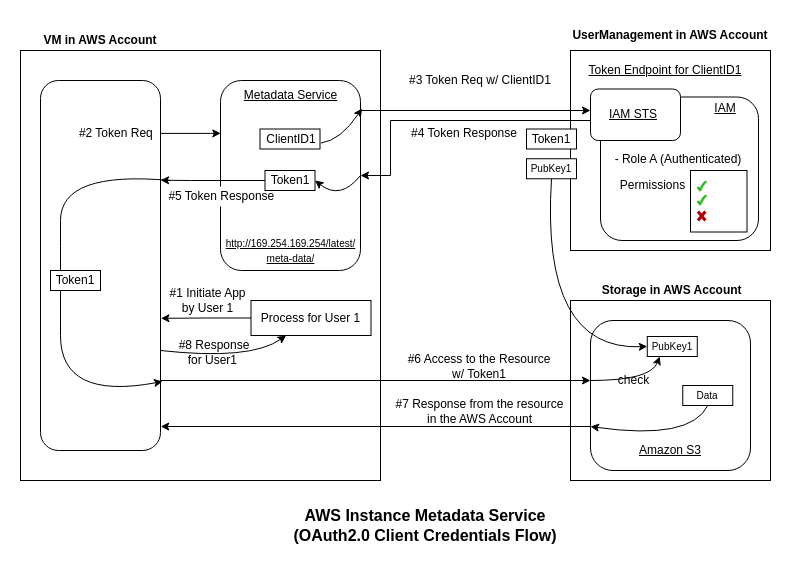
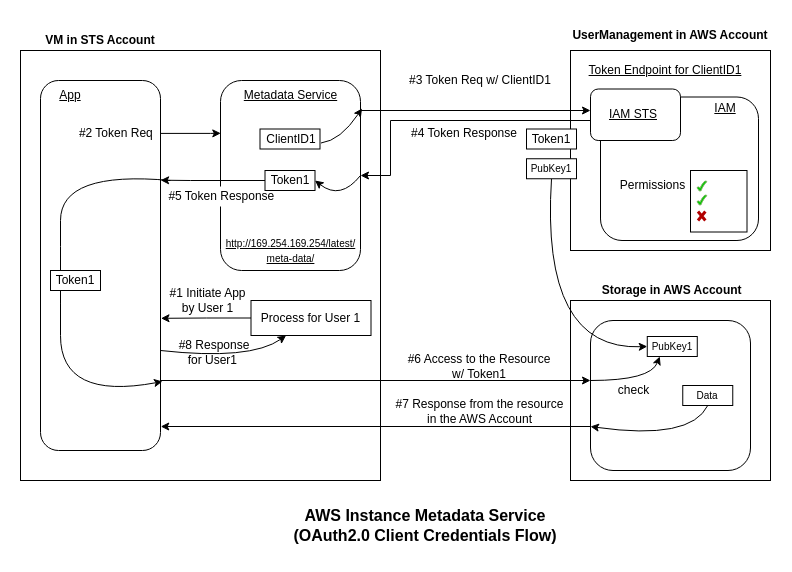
node "VM in AWS Account": label "VM in AWS Account" -> "VM in STS Account"
node "App": added
node "- Role A (Authenticated)": removed
node "check": moved (634, 381) -> (634, 391)
node "Amazon S3": removed
